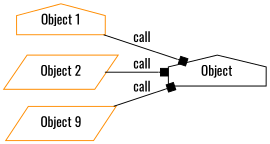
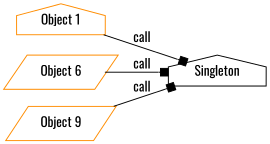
node "Object 2": label "Object 2" -> "Object 6"
node "Object": label "Object" -> "Singleton"
